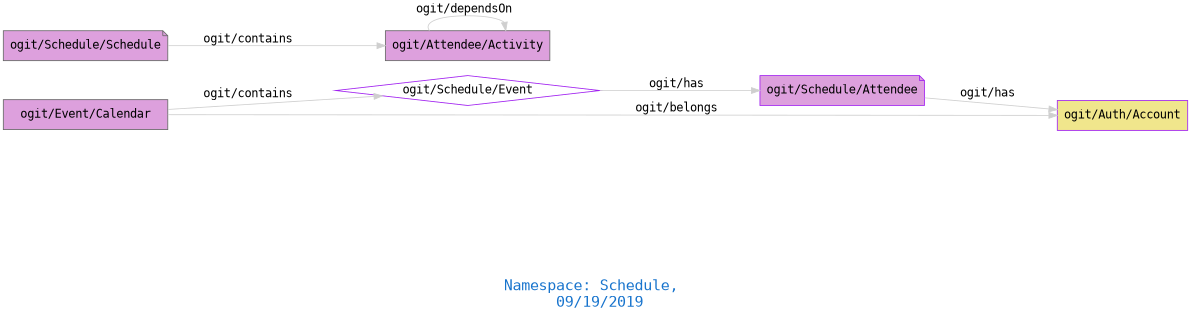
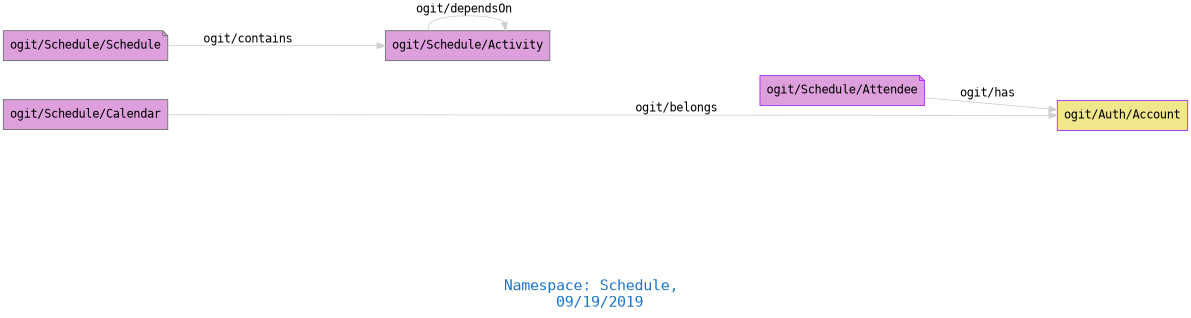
node "ogit/Attendee/Activity": label "ogit/Attendee/Activity" -> "ogit/Schedule/Activity"
node "ogit/Schedule/Event": removed
node "ogit/Event/Calendar": label "ogit/Event/Calendar" -> "ogit/Schedule/Calendar"
